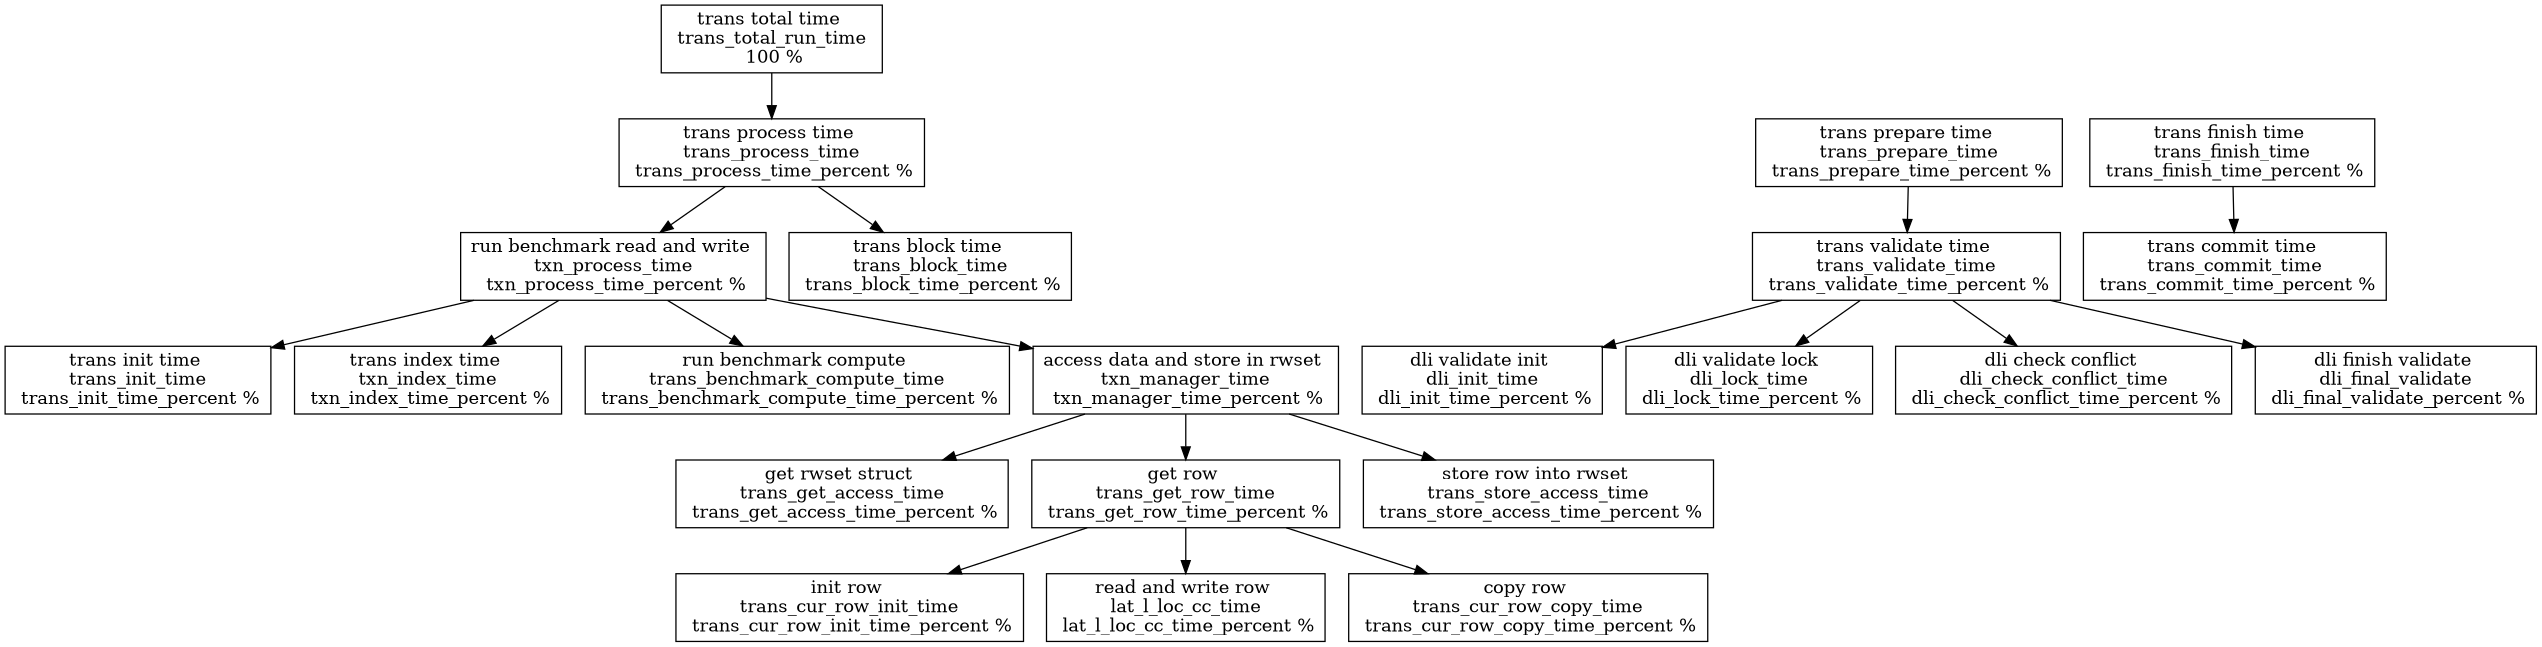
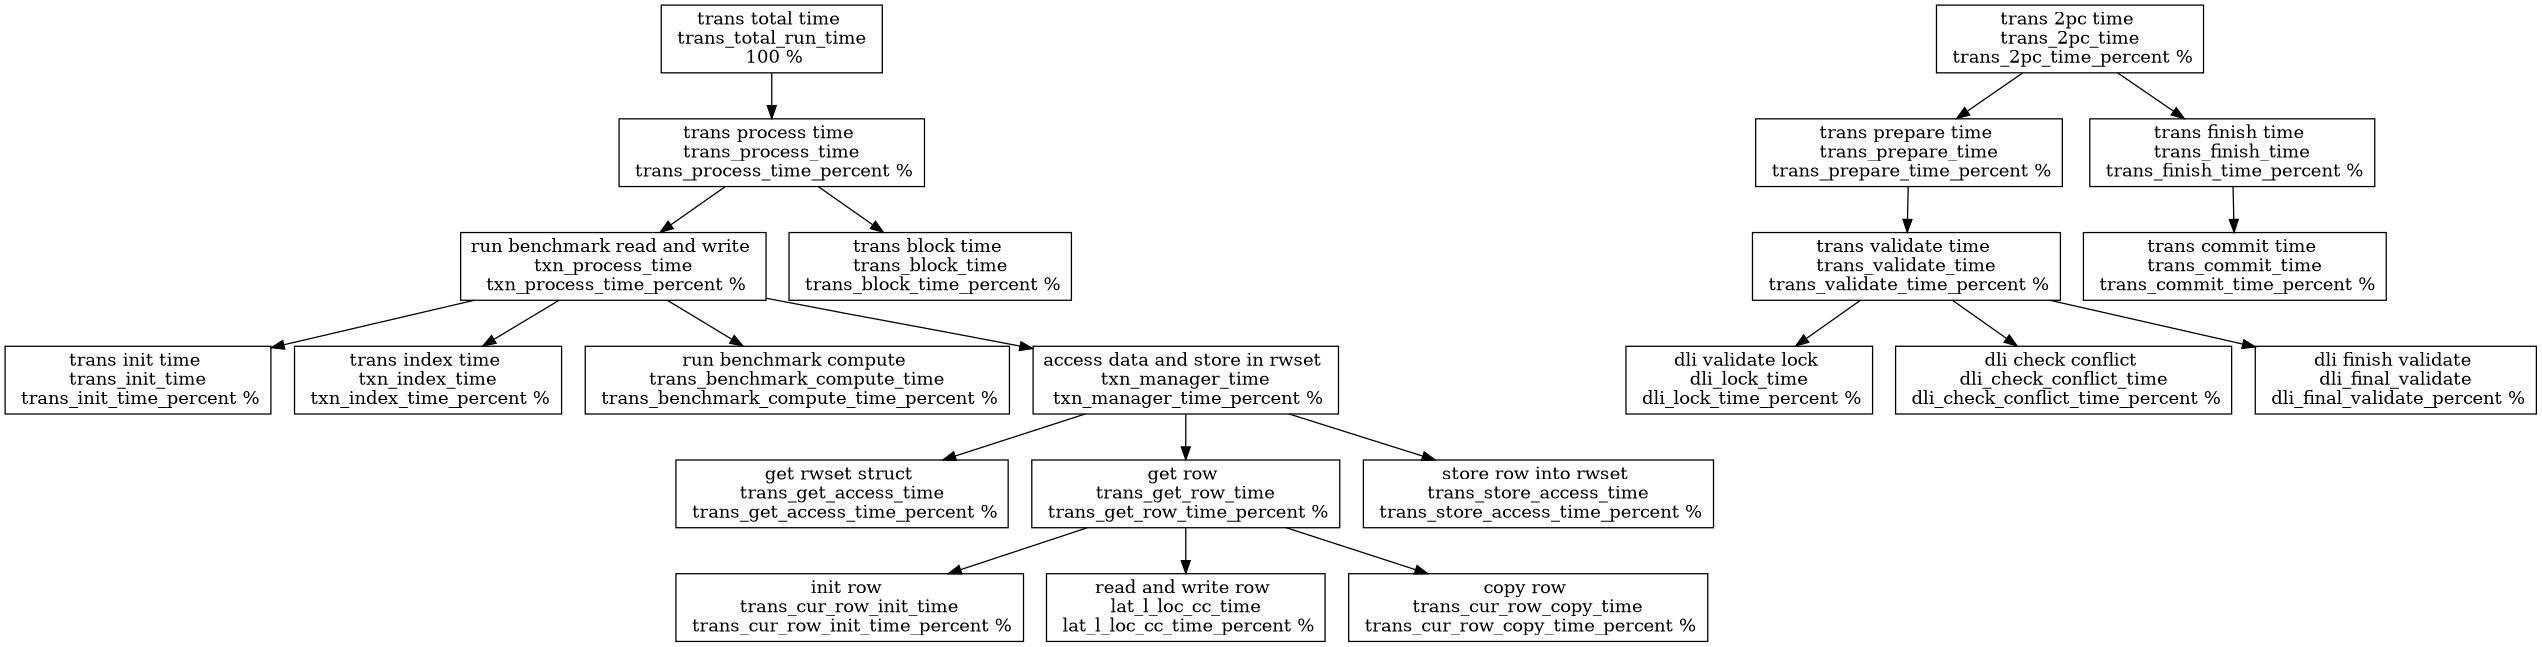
node "trans 2pc time trans_2pc_time trans_2pc_time_percent %": added
node "dli validate init dli_init_time dli_init_time_percent %": removed
